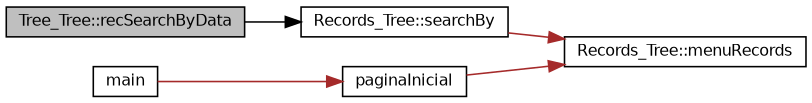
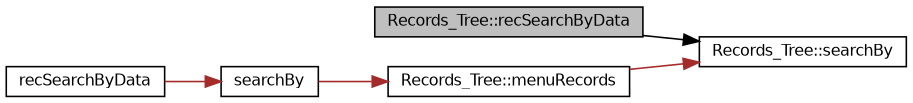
node "Tree_Tree::recSearchByData": label "Tree_Tree::recSearchByData" -> "Records_Tree::recSearchByData"
edge "Records_Tree::searchBy" -> "Records_Tree::menuRecords": reversed
node "main": label "main" -> "recSearchByData"
node "paginaInicial": label "paginaInicial" -> "searchBy"
